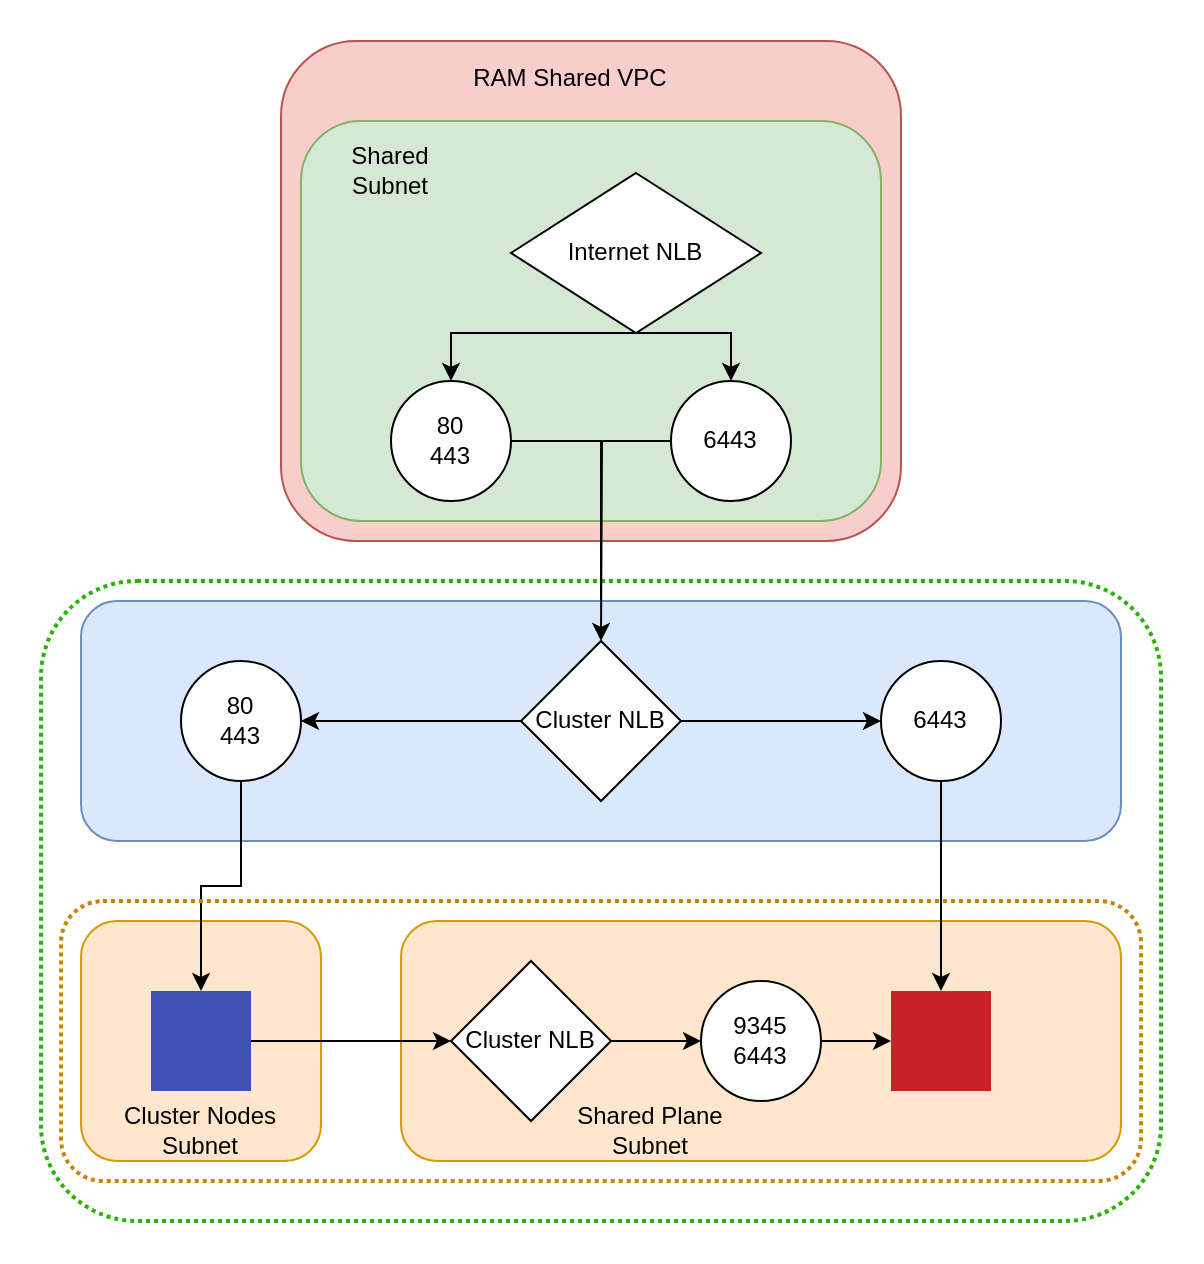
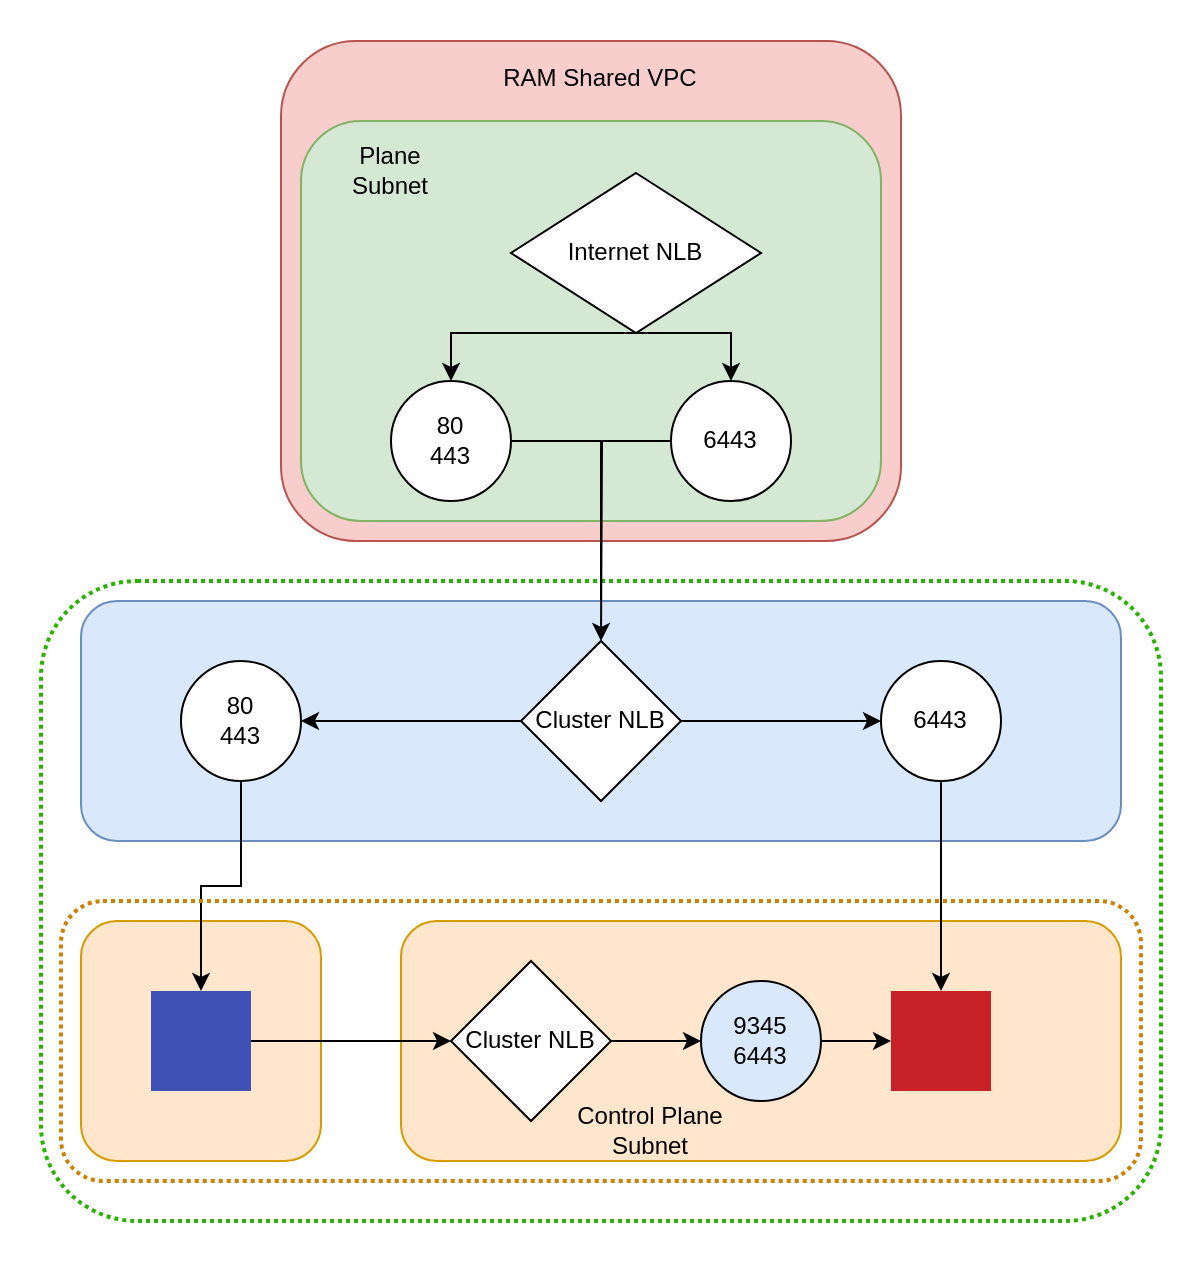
node "RAM Shared VPC": moved (571, 79) -> (601, 79)
node "Shared Subnet": label "Shared Subnet" -> "Plane Subnet"
node "9345 6443": fillcolor #ffffff -> #dae8fc
node "Cluster Nodes Subnet": removed
node "Shared Plane Subnet": label "Shared Plane Subnet" -> "Control Plane Subnet"
